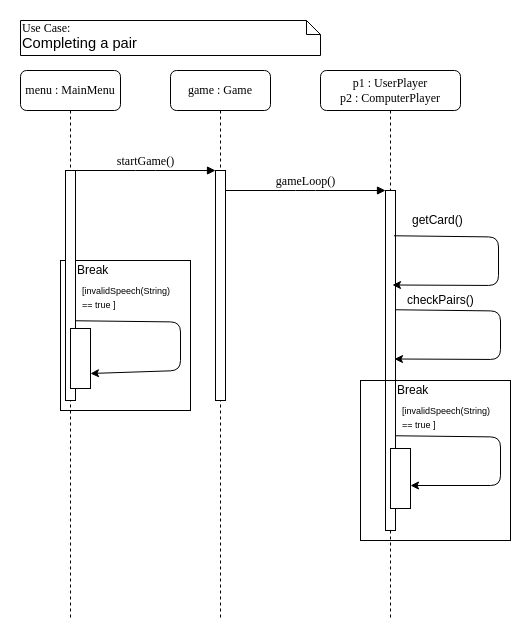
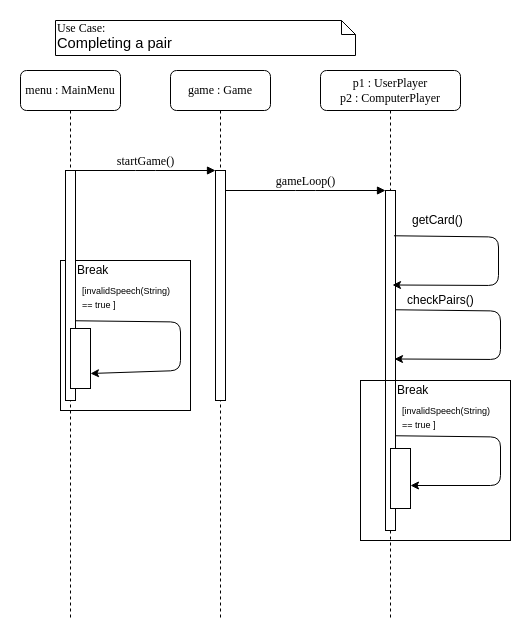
node "Use Case: Completing a pair": moved (171, 38) -> (206, 38)
